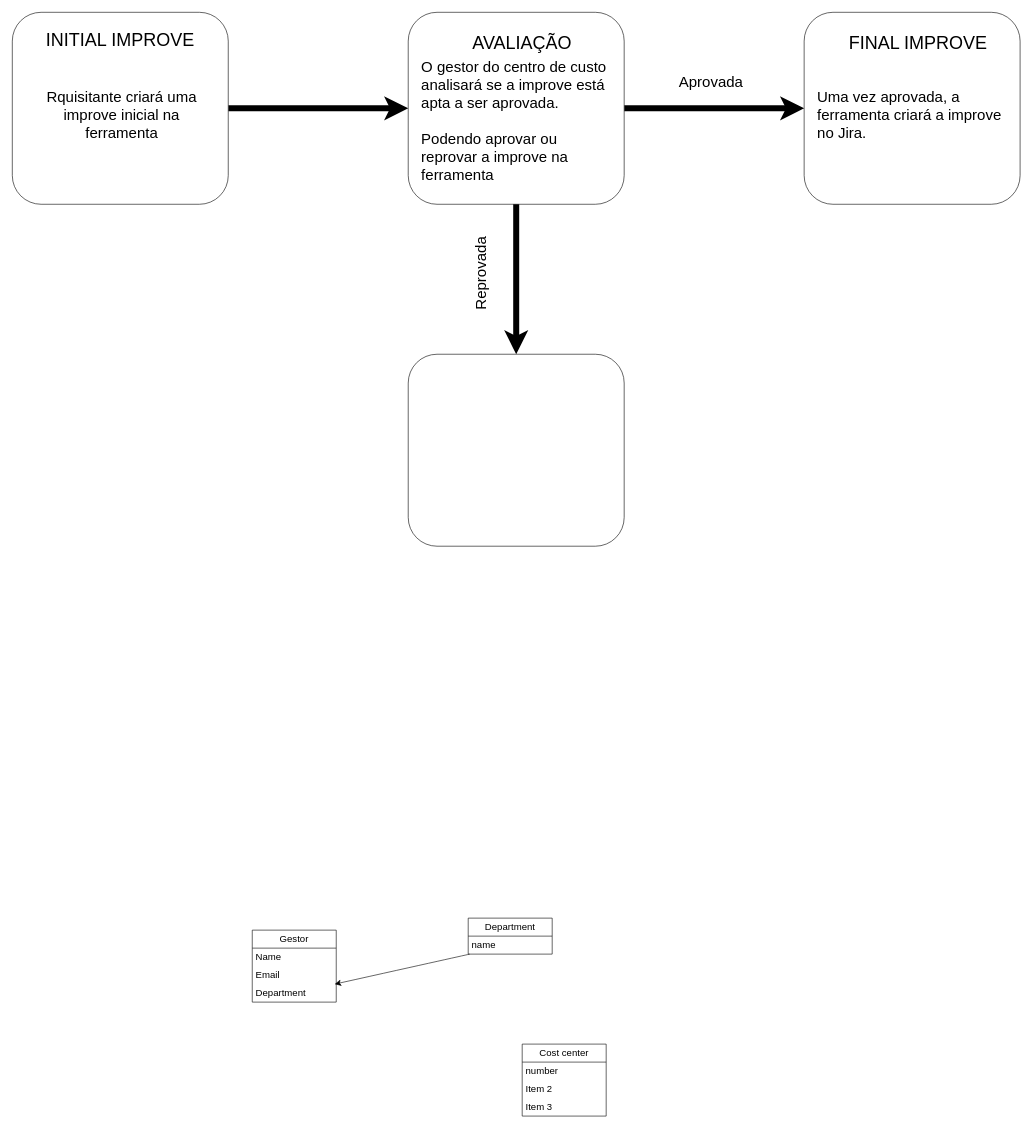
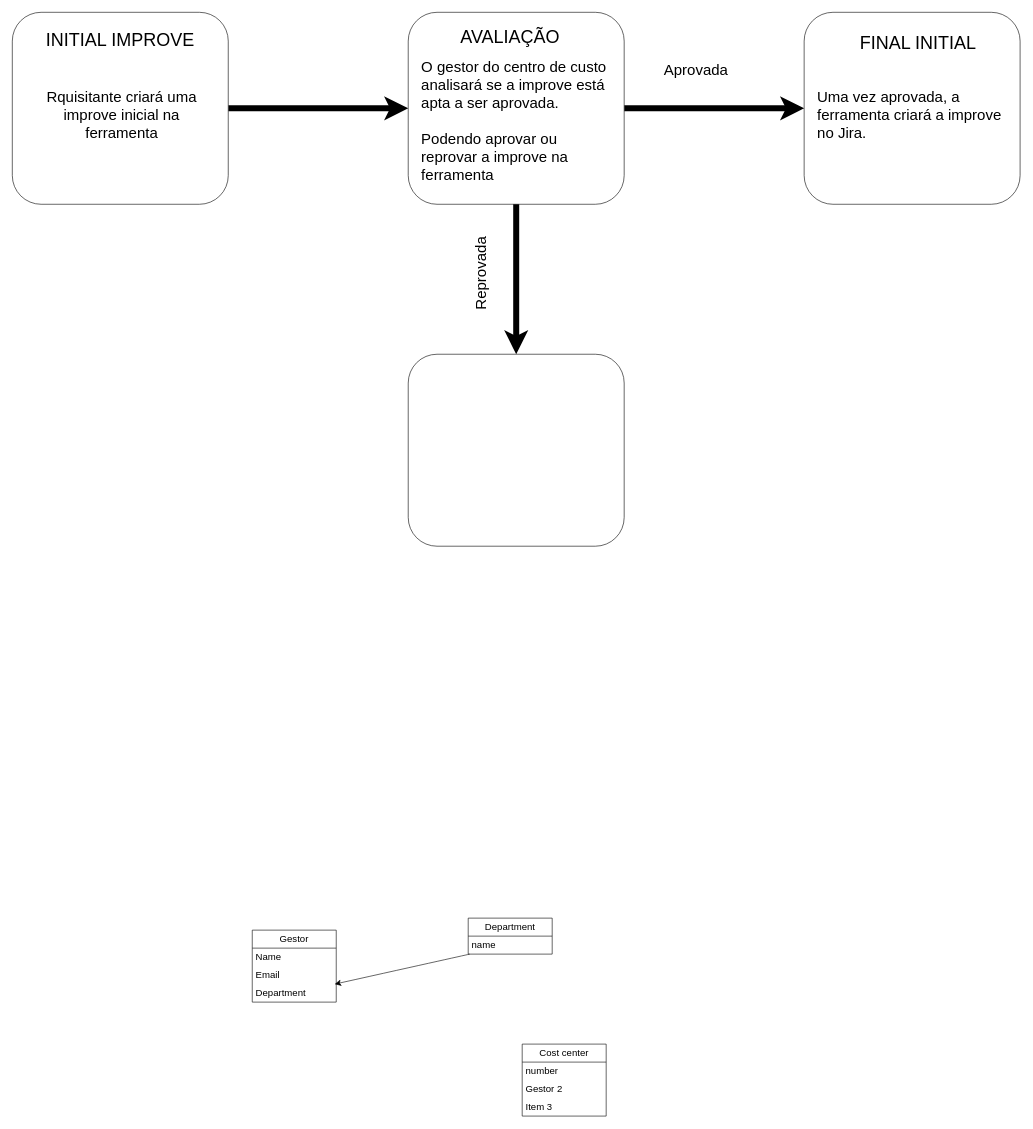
node "AVALIAÇÃO": moved (522, 42) -> (510, 36)
node "FINAL IMPROVE": label "FINAL IMPROVE" -> "FINAL INITIAL"
node "Aprovada": moved (711, 81) -> (696, 69)
node "Item 2": label "Item 2" -> "Gestor 2"
